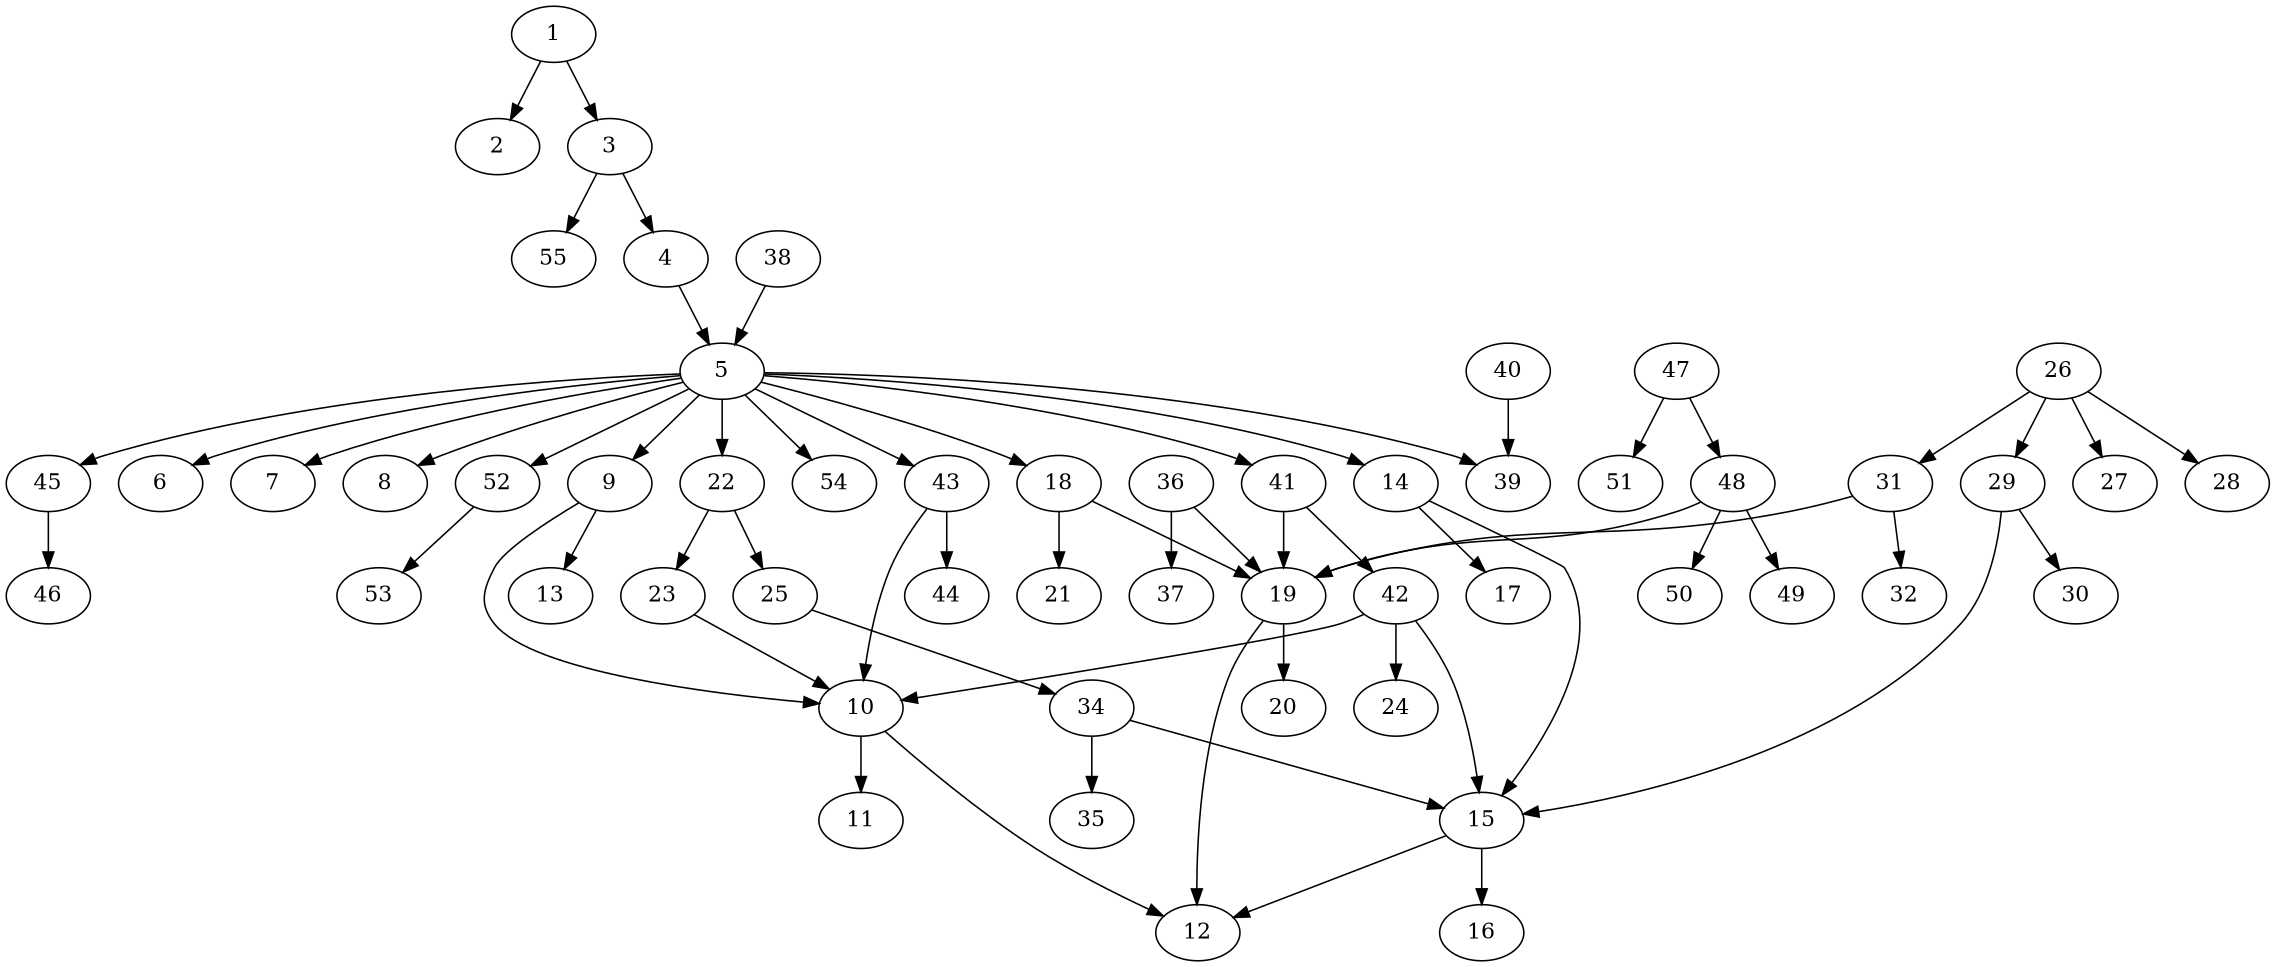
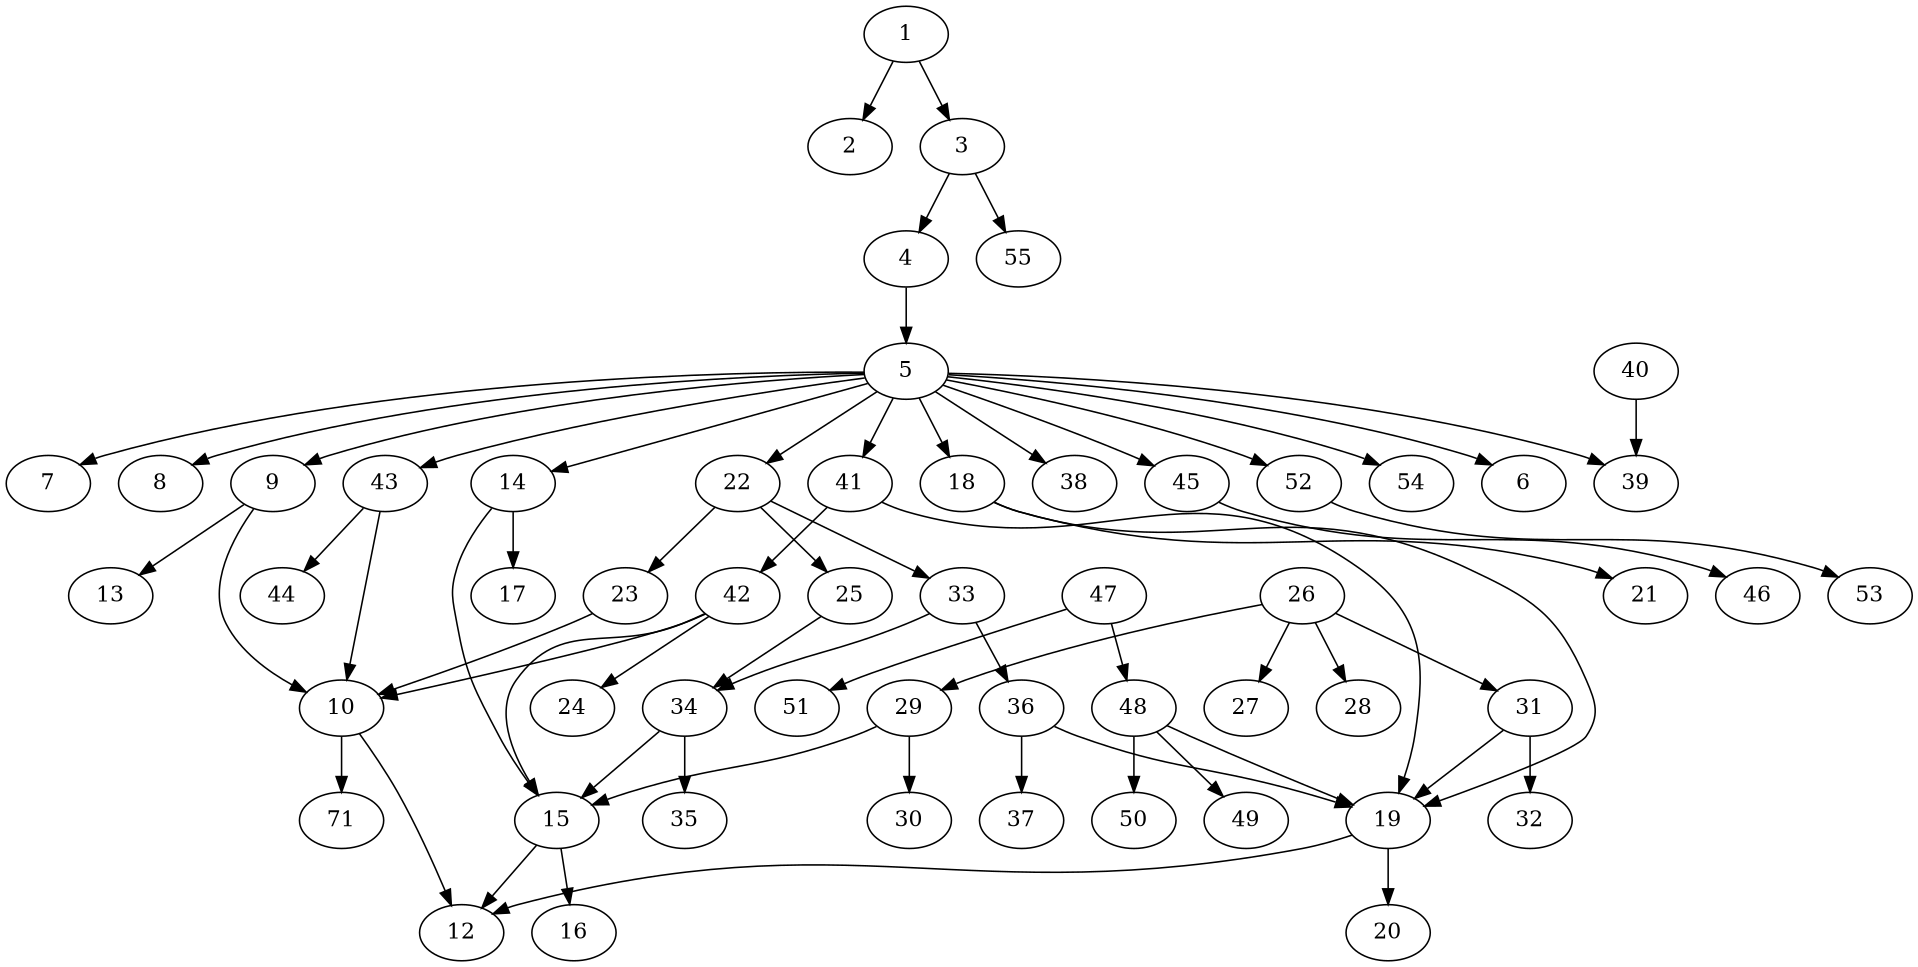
edge "38" -> "5": reversed
node "33": added
node "11": label "11" -> "71"
